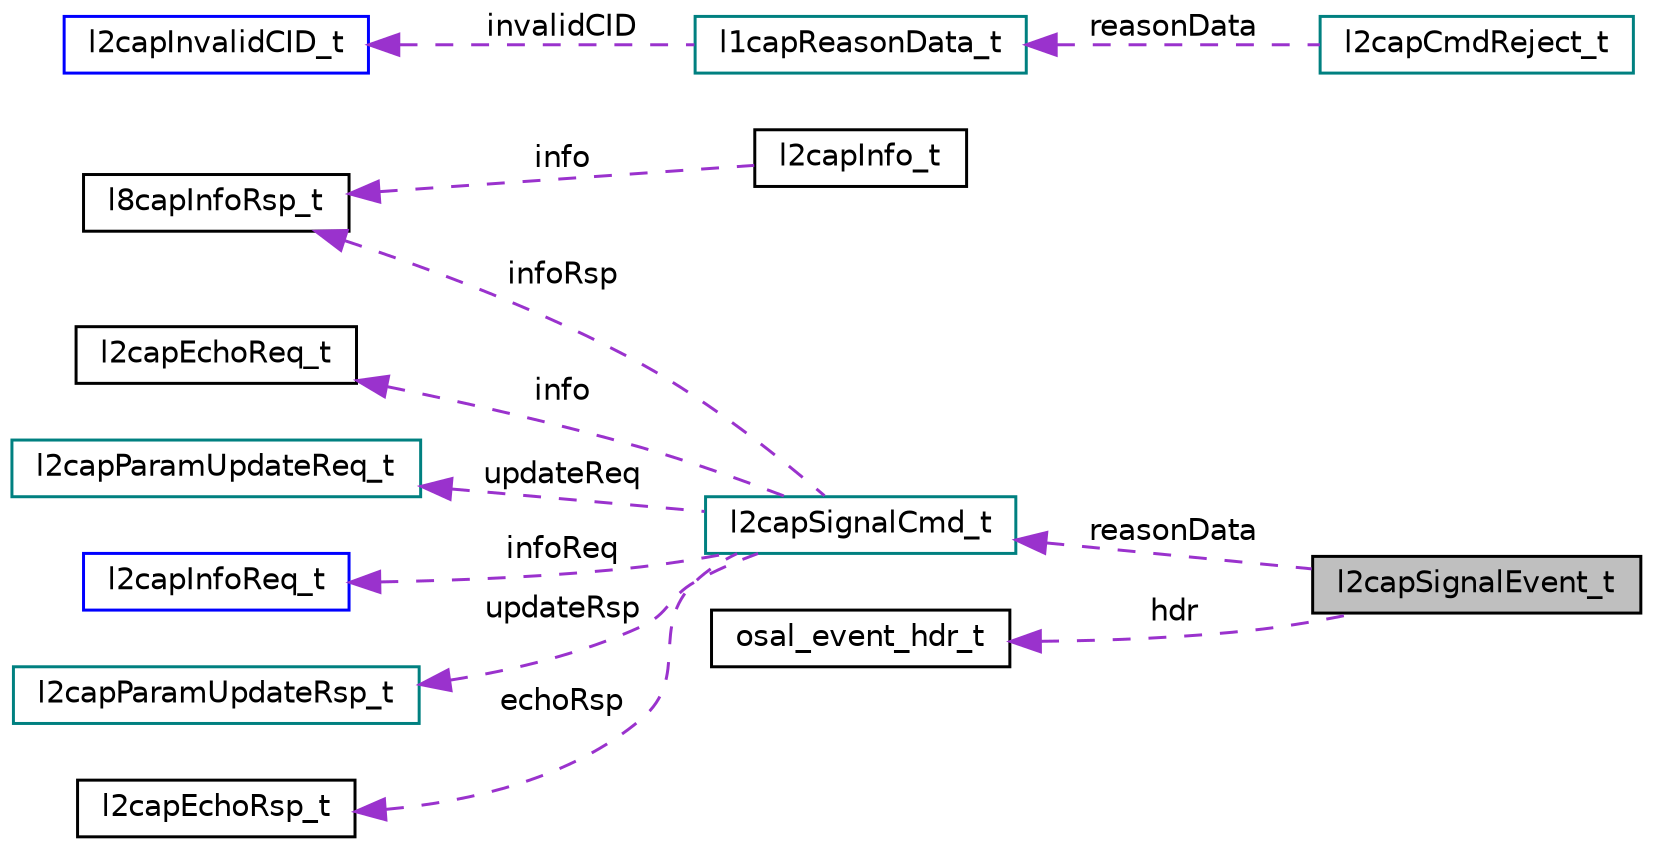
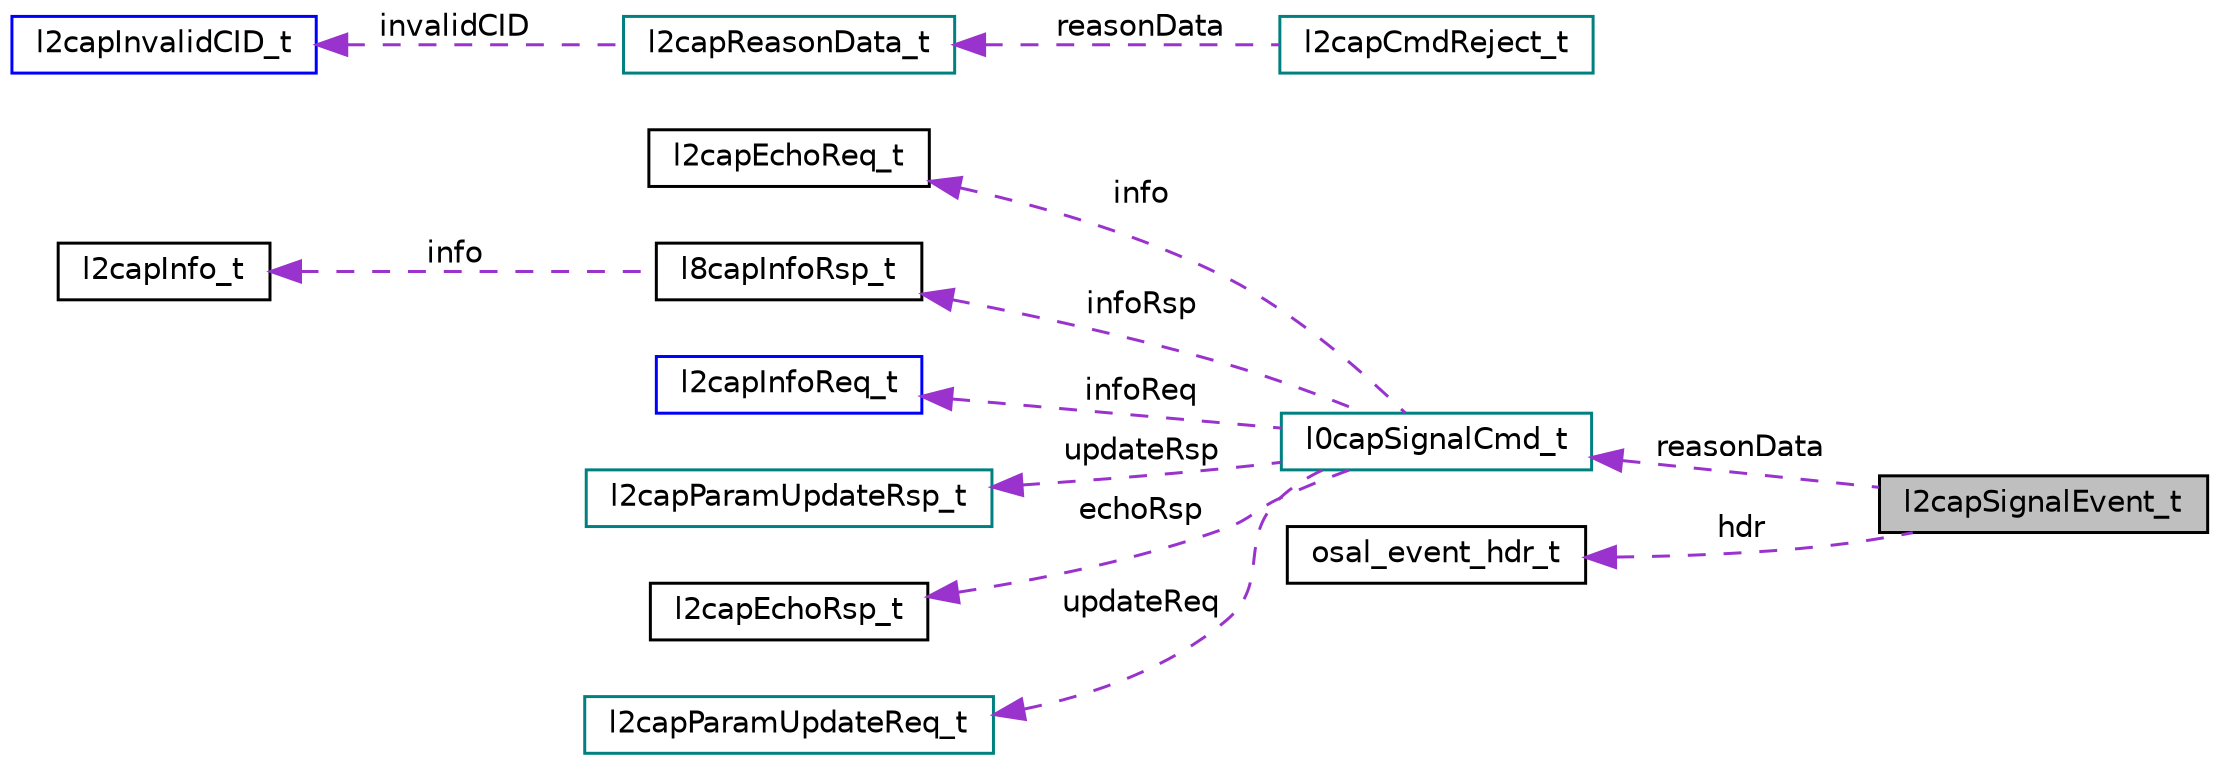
node "l1capReasonData_t": label "l1capReasonData_t" -> "l2capReasonData_t"
edge "l2capInfo_t" -> "l8capInfoRsp_t": reversed
node "l2capSignalCmd_t": label "l2capSignalCmd_t" -> "l0capSignalCmd_t"
